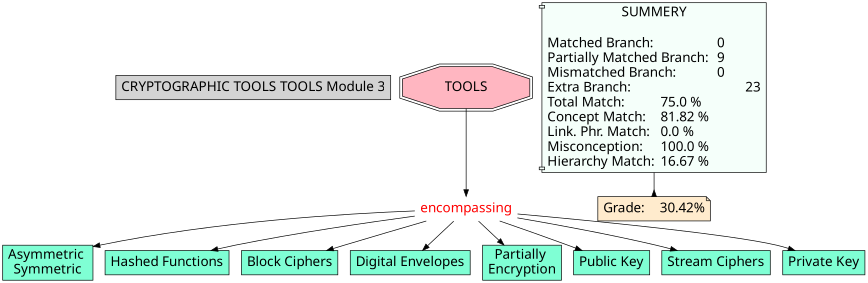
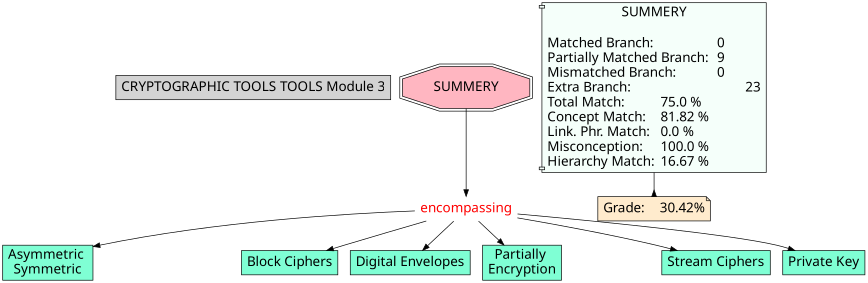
node "TOOLS": label "TOOLS" -> "SUMMERY"
node "Hashed Functions": removed
node "Public Key": removed
